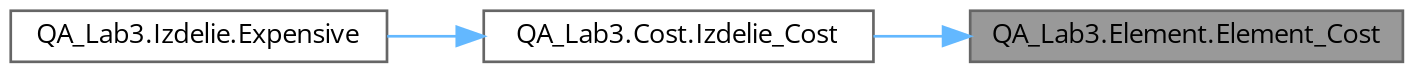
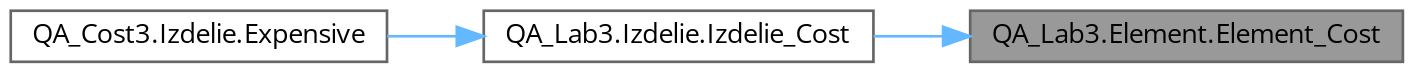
node "QA_Lab3.Izdelie.Expensive": label "QA_Lab3.Izdelie.Expensive" -> "QA_Cost3.Izdelie.Expensive"
node "QA_Lab3.Cost.Izdelie_Cost": label "QA_Lab3.Cost.Izdelie_Cost" -> "QA_Lab3.Izdelie.Izdelie_Cost"
